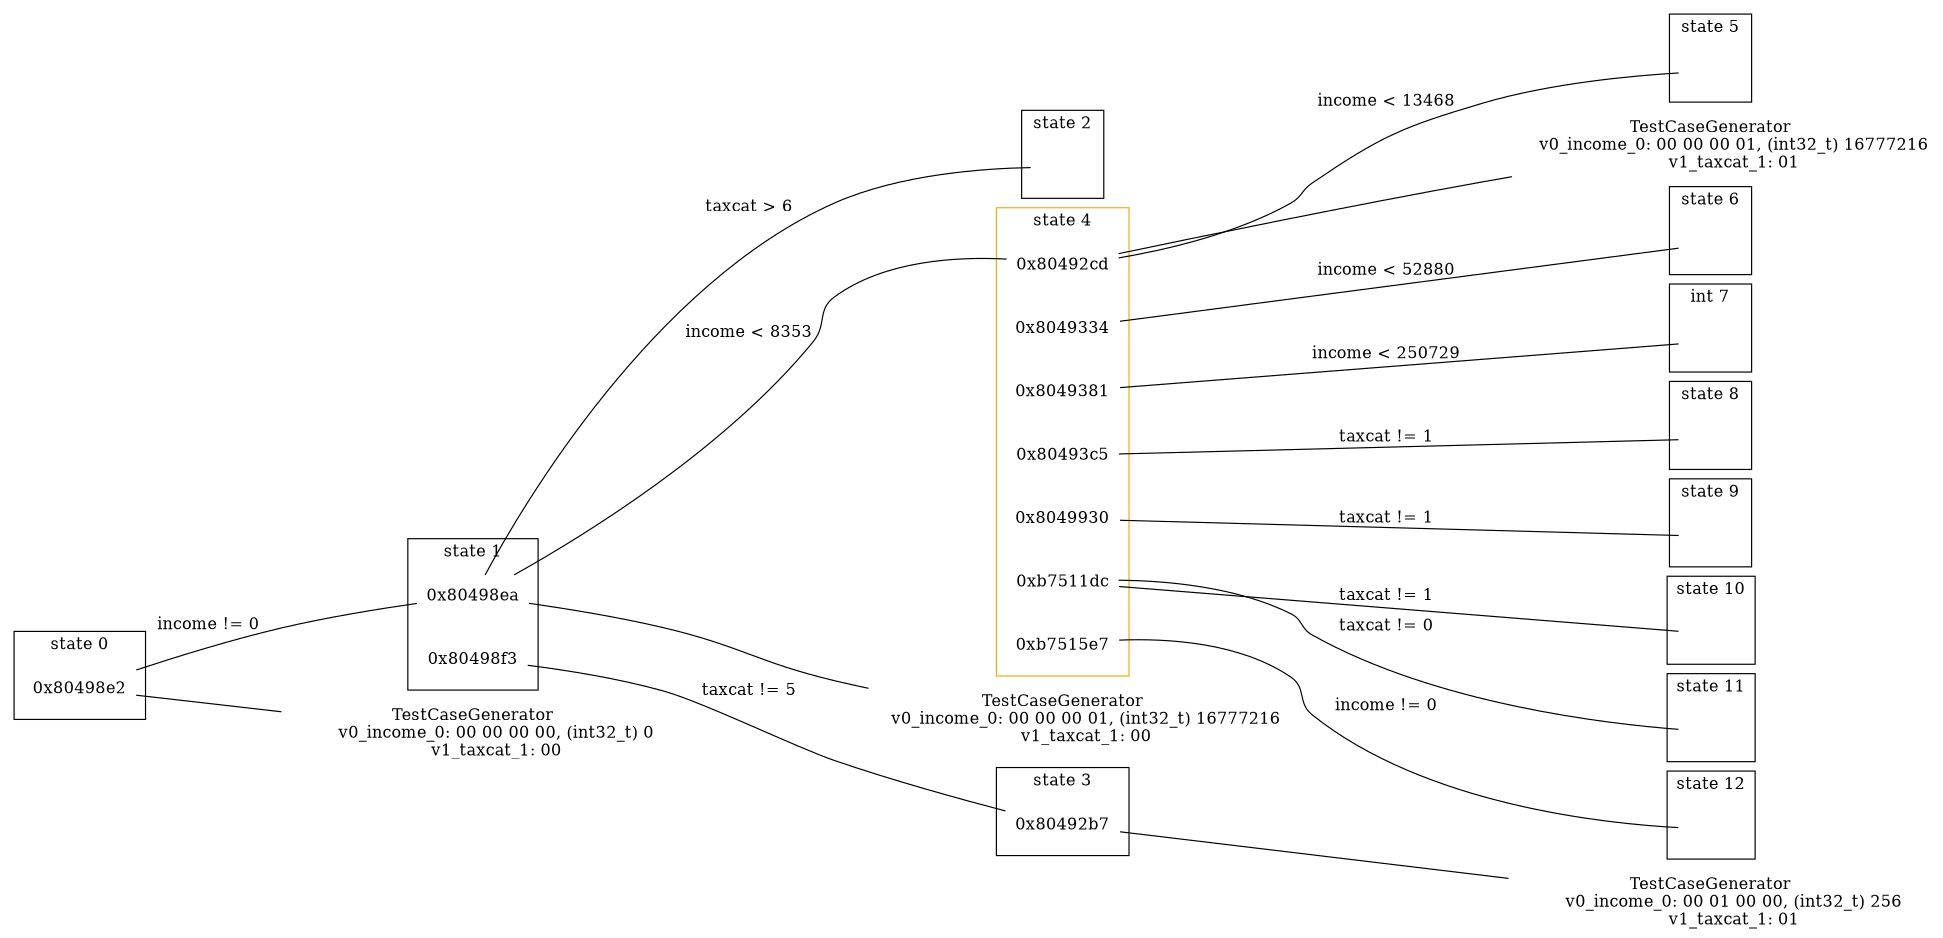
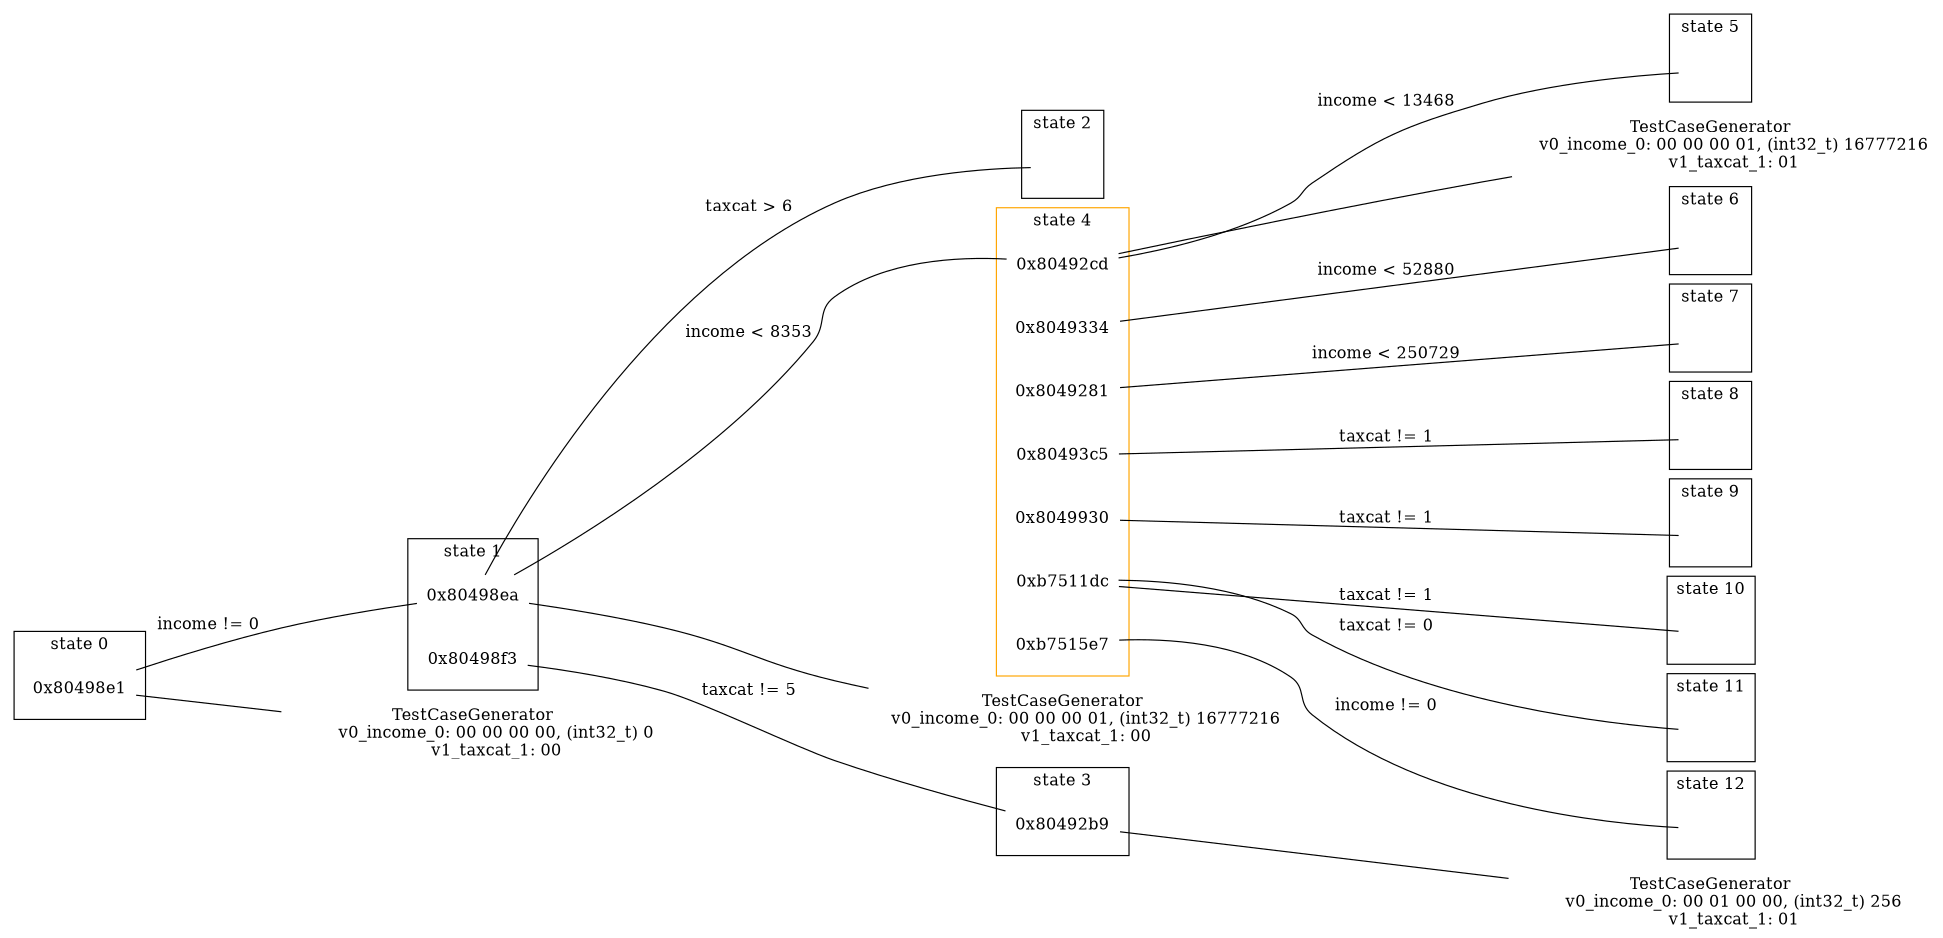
cluster "int 7": label "int 7" -> "state 7"
node "0x8049381": label "0x8049381" -> "0x8049281"
node "0x80498e2": label "0x80498e2" -> "0x80498e1"
node "0x80492b7": label "0x80492b7" -> "0x80492b9"
